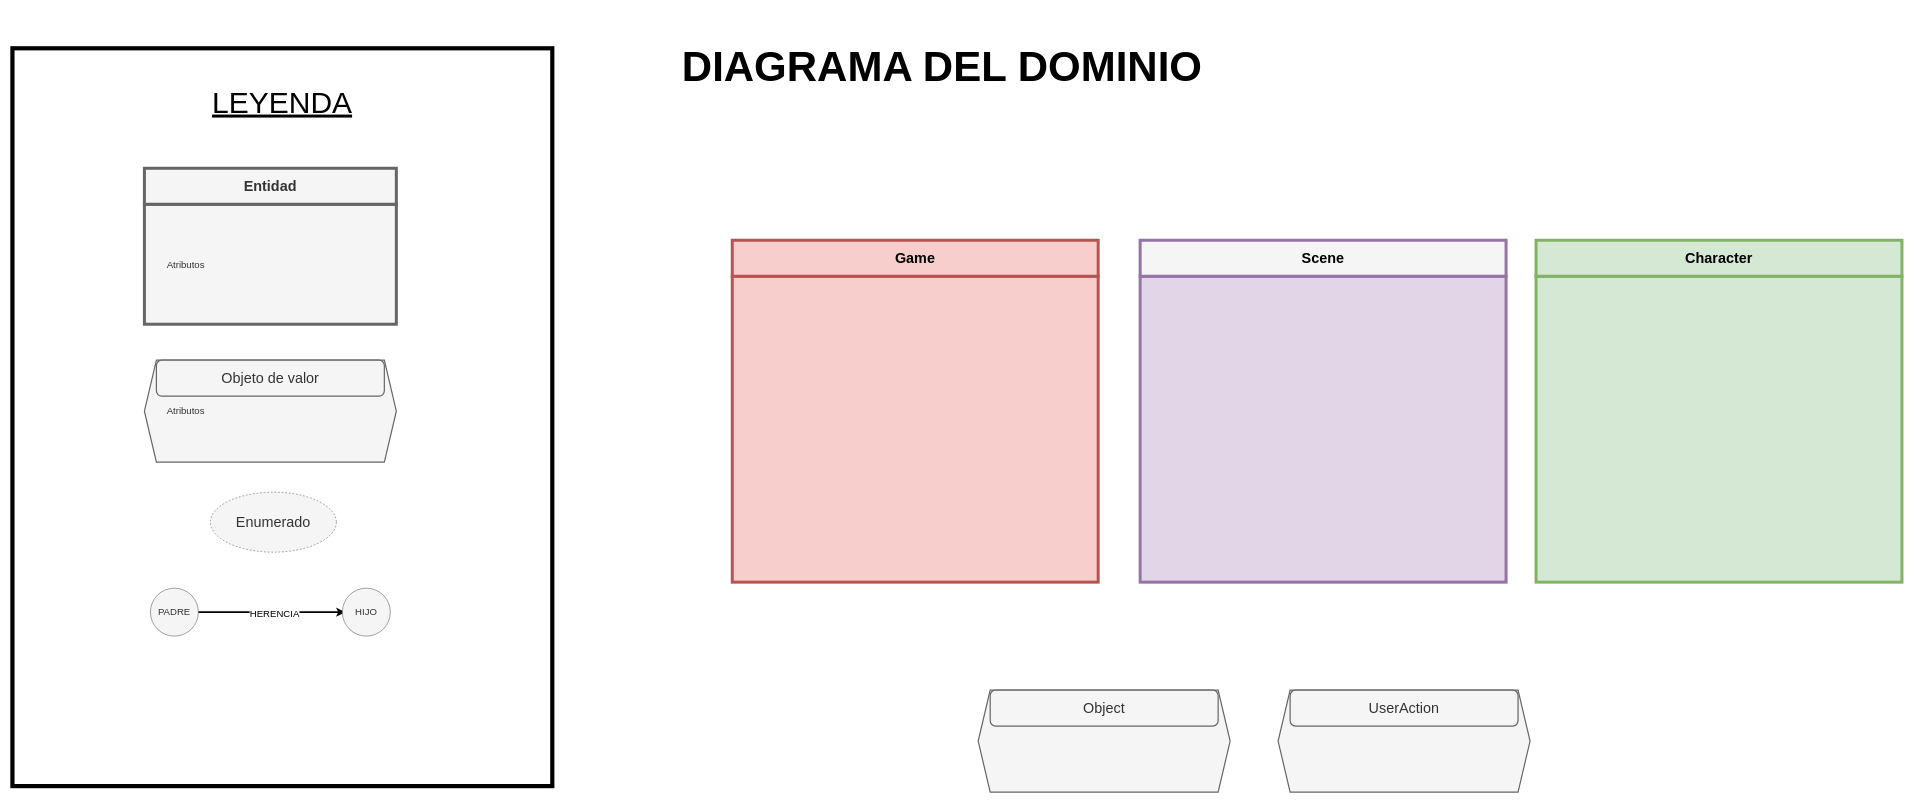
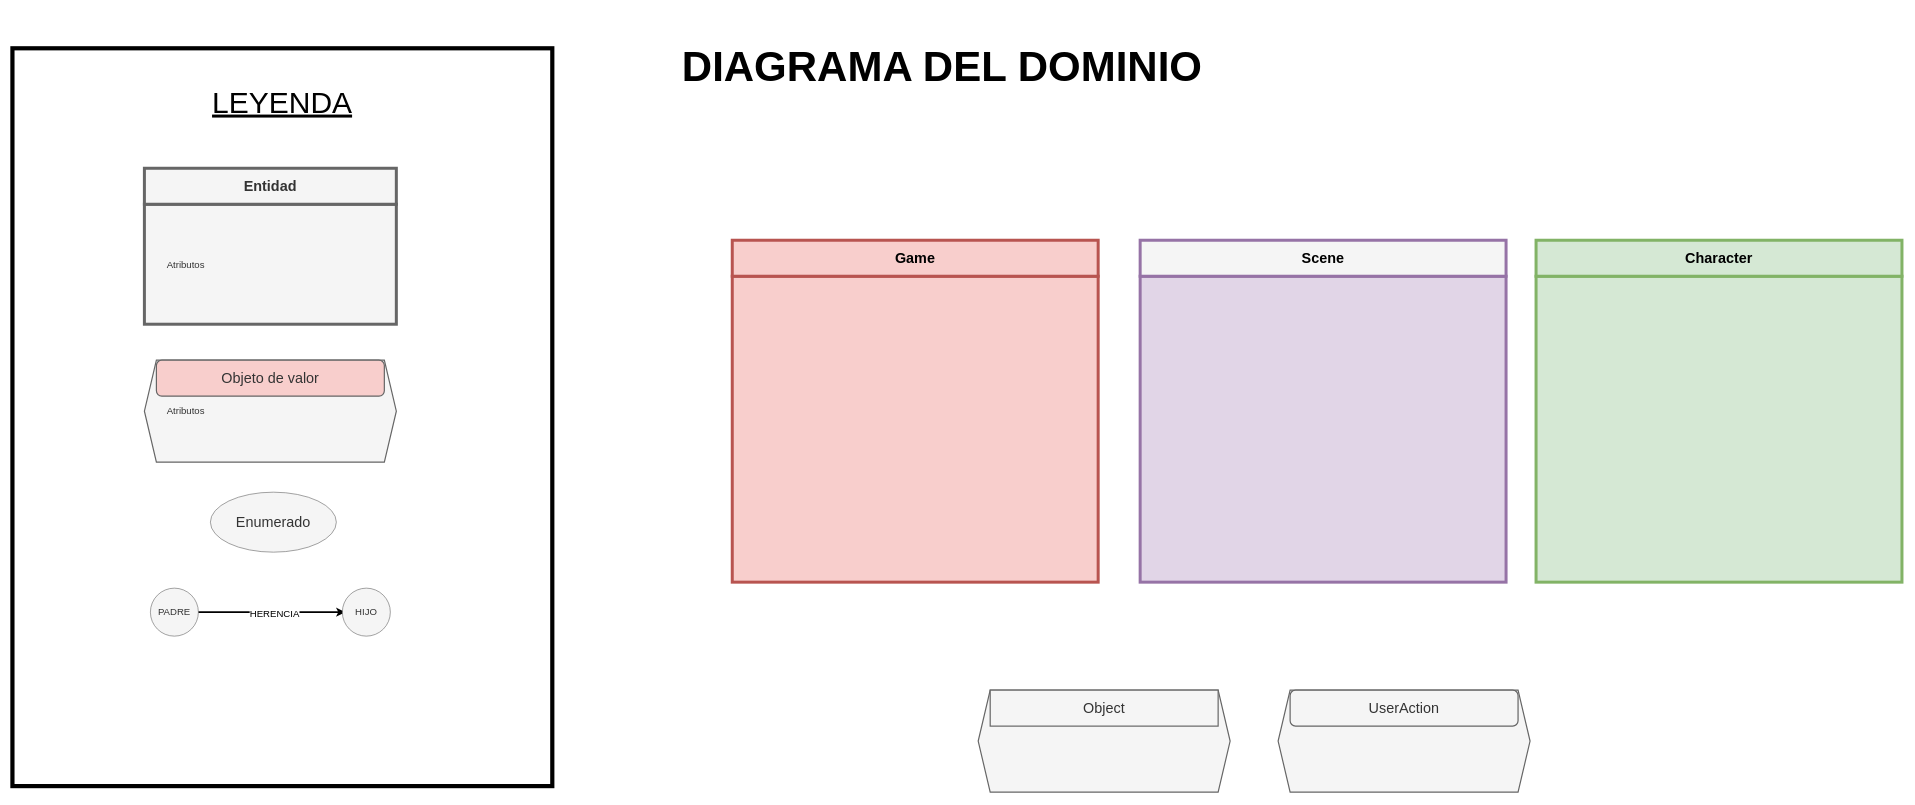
node "Objeto de valor": fillcolor #f5f5f5 -> #f8cecc
node "Enumerado": style dashed -> solid
node "Object": shape rounded rectangle -> rectangle
